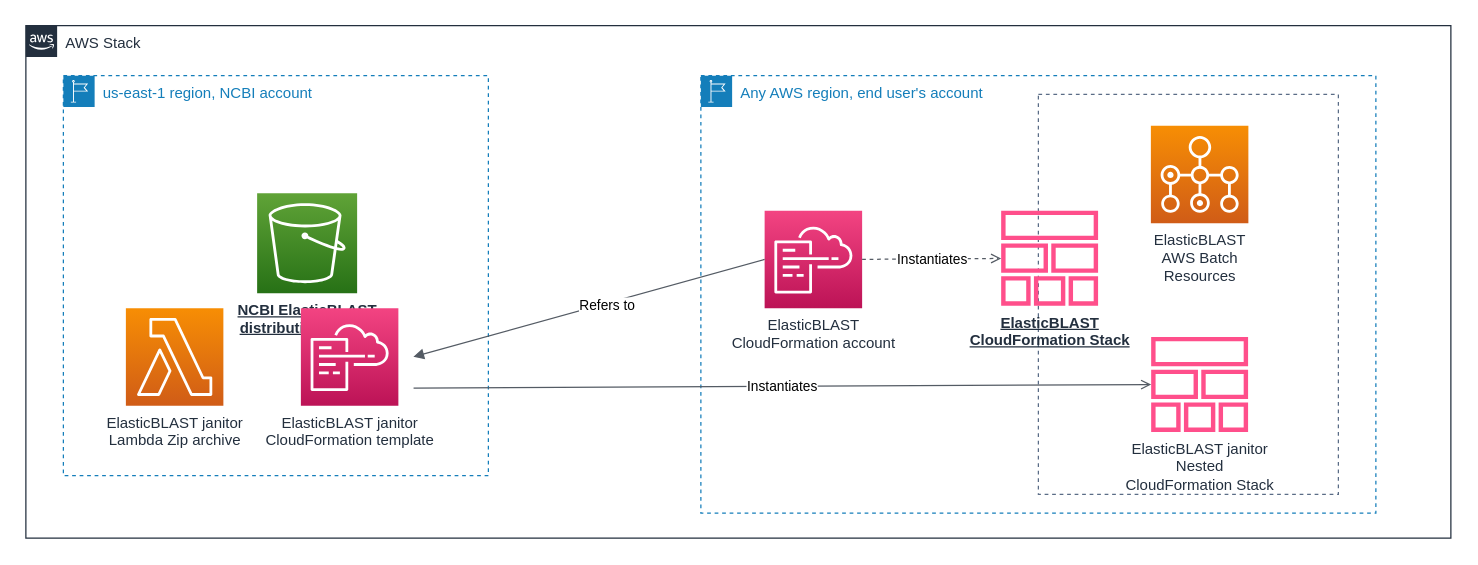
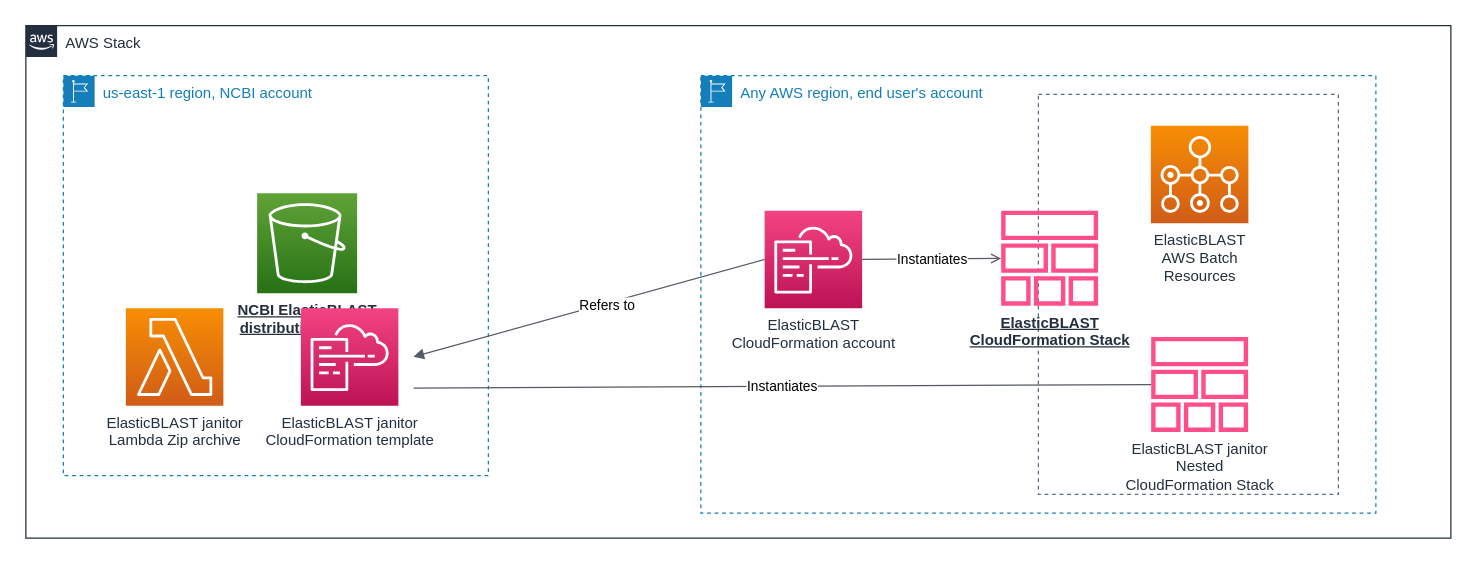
edge "ElasticBLAST CloudFormation account" -> "ElasticBLAST CloudFormation Stack": style dashed -> solid
edge "us-east-1 region, NCBI account" -> "ElasticBLAST janitor Nested CloudFormation Stack": arrowhead open -> none
